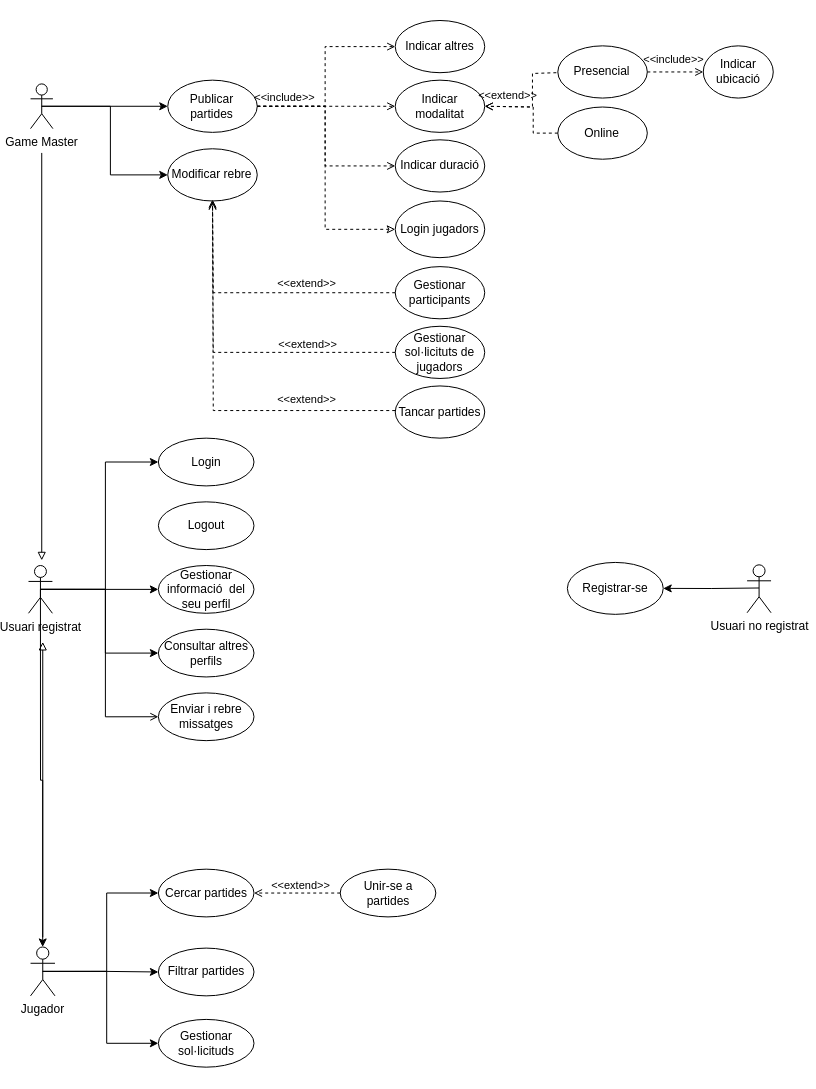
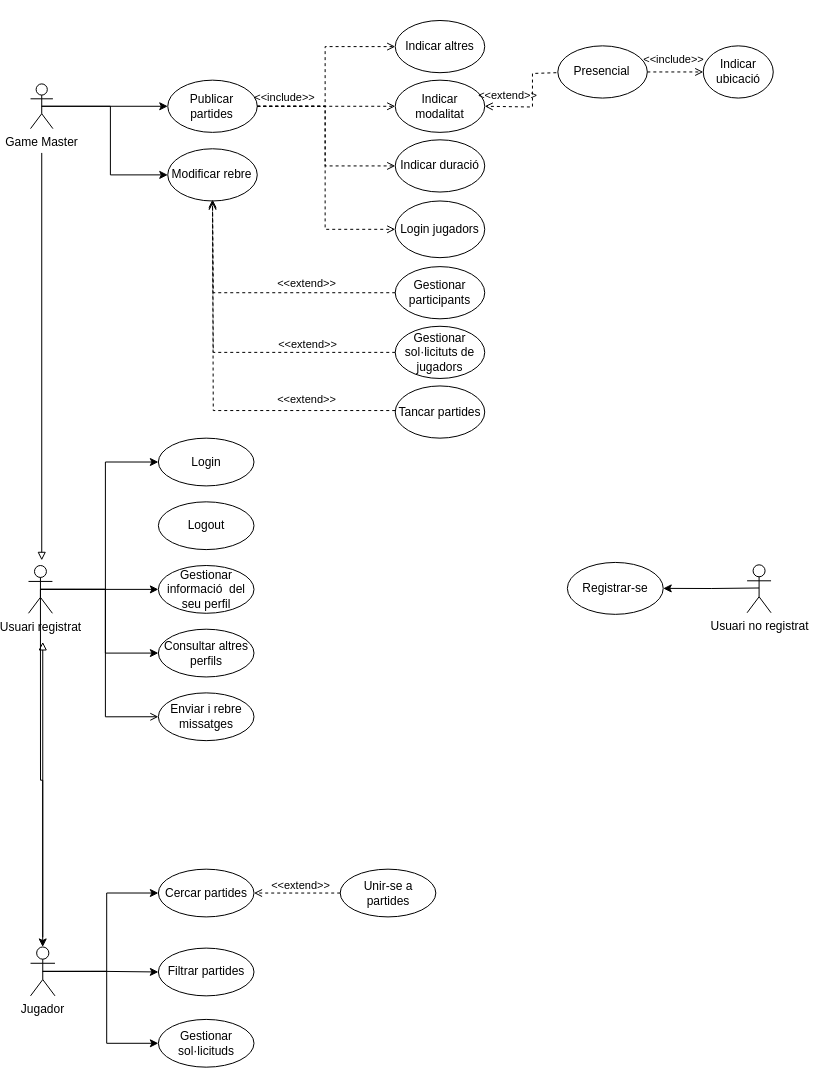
edge "Online" -> "Indicar modalitat": removed
node "Online": removed
edge "Publicar partides" -> "Login jugadors": arrowhead classic -> open
